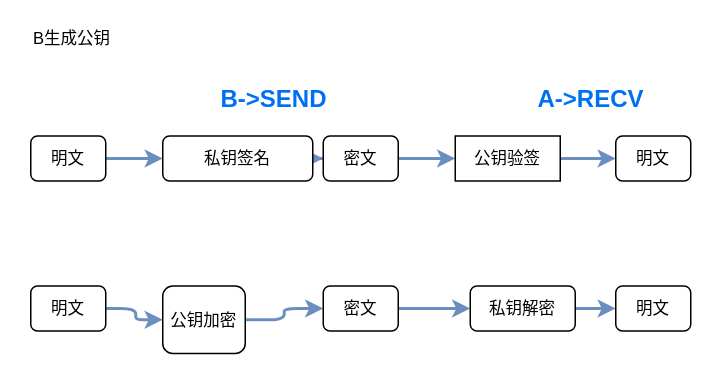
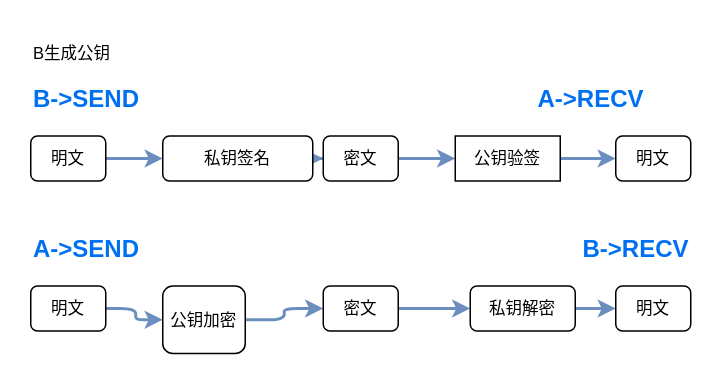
node "B生成公钥": moved (83, 38) -> (83, 53)
node "B->SEND": moved (286, 98) -> (98, 98)
node "A->SEND": added
node "B->RECV": added
